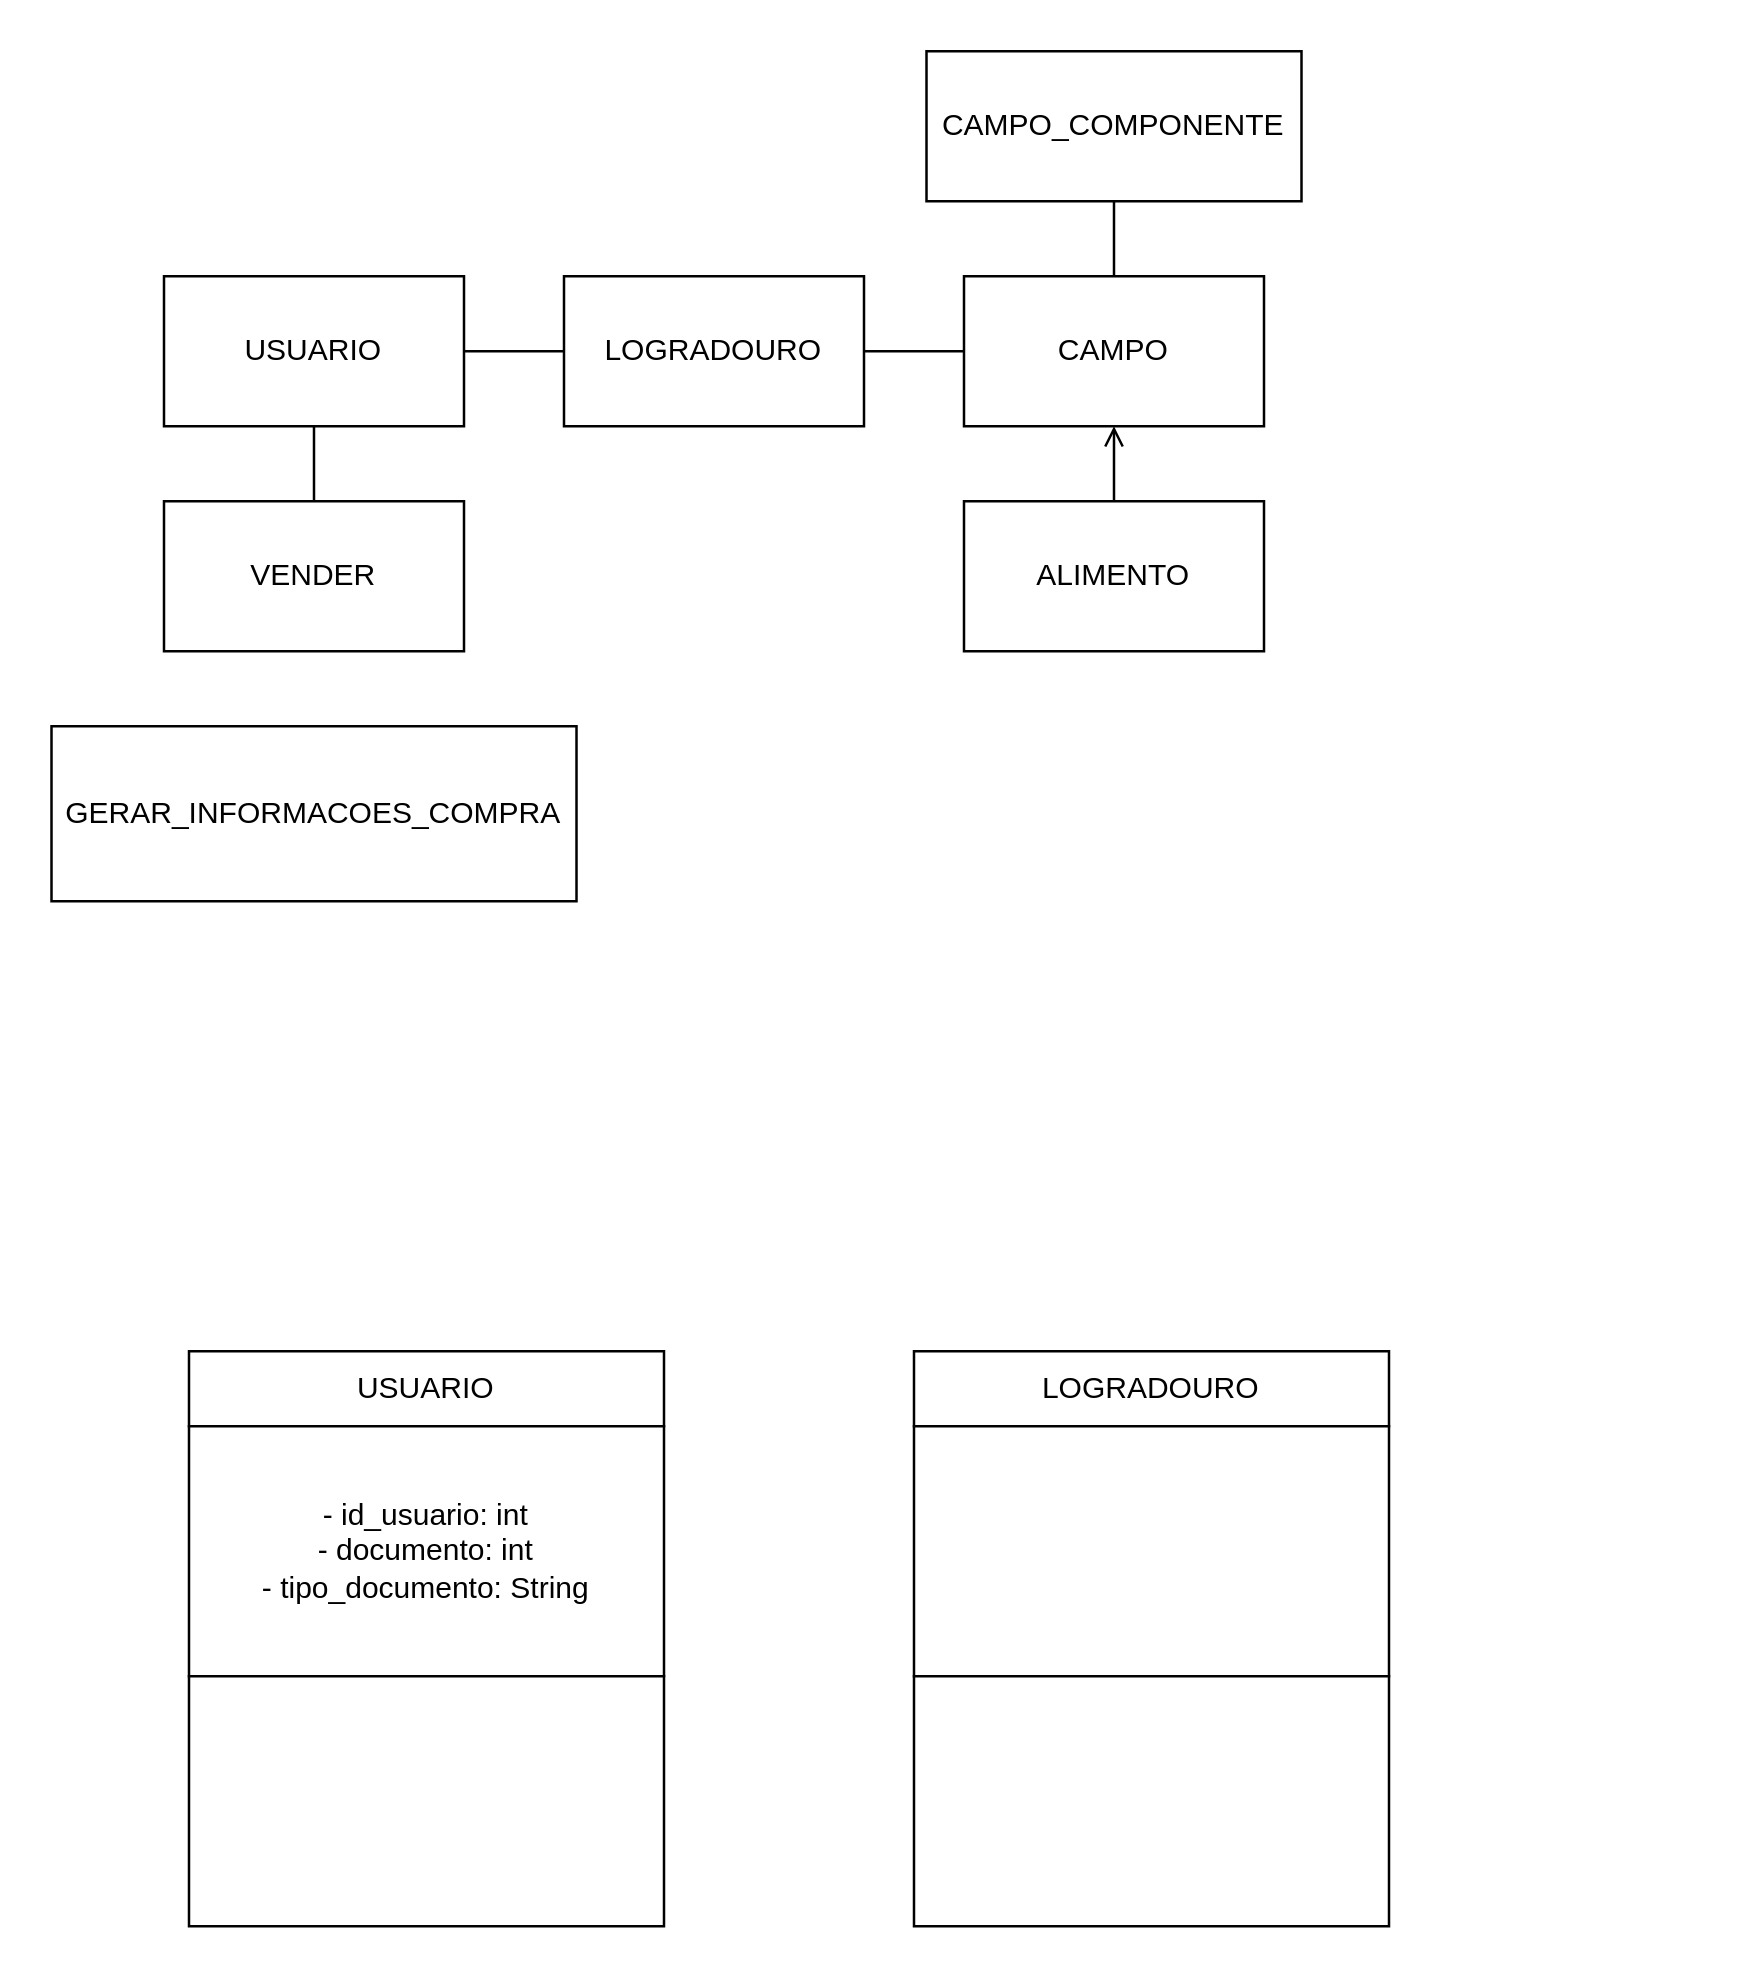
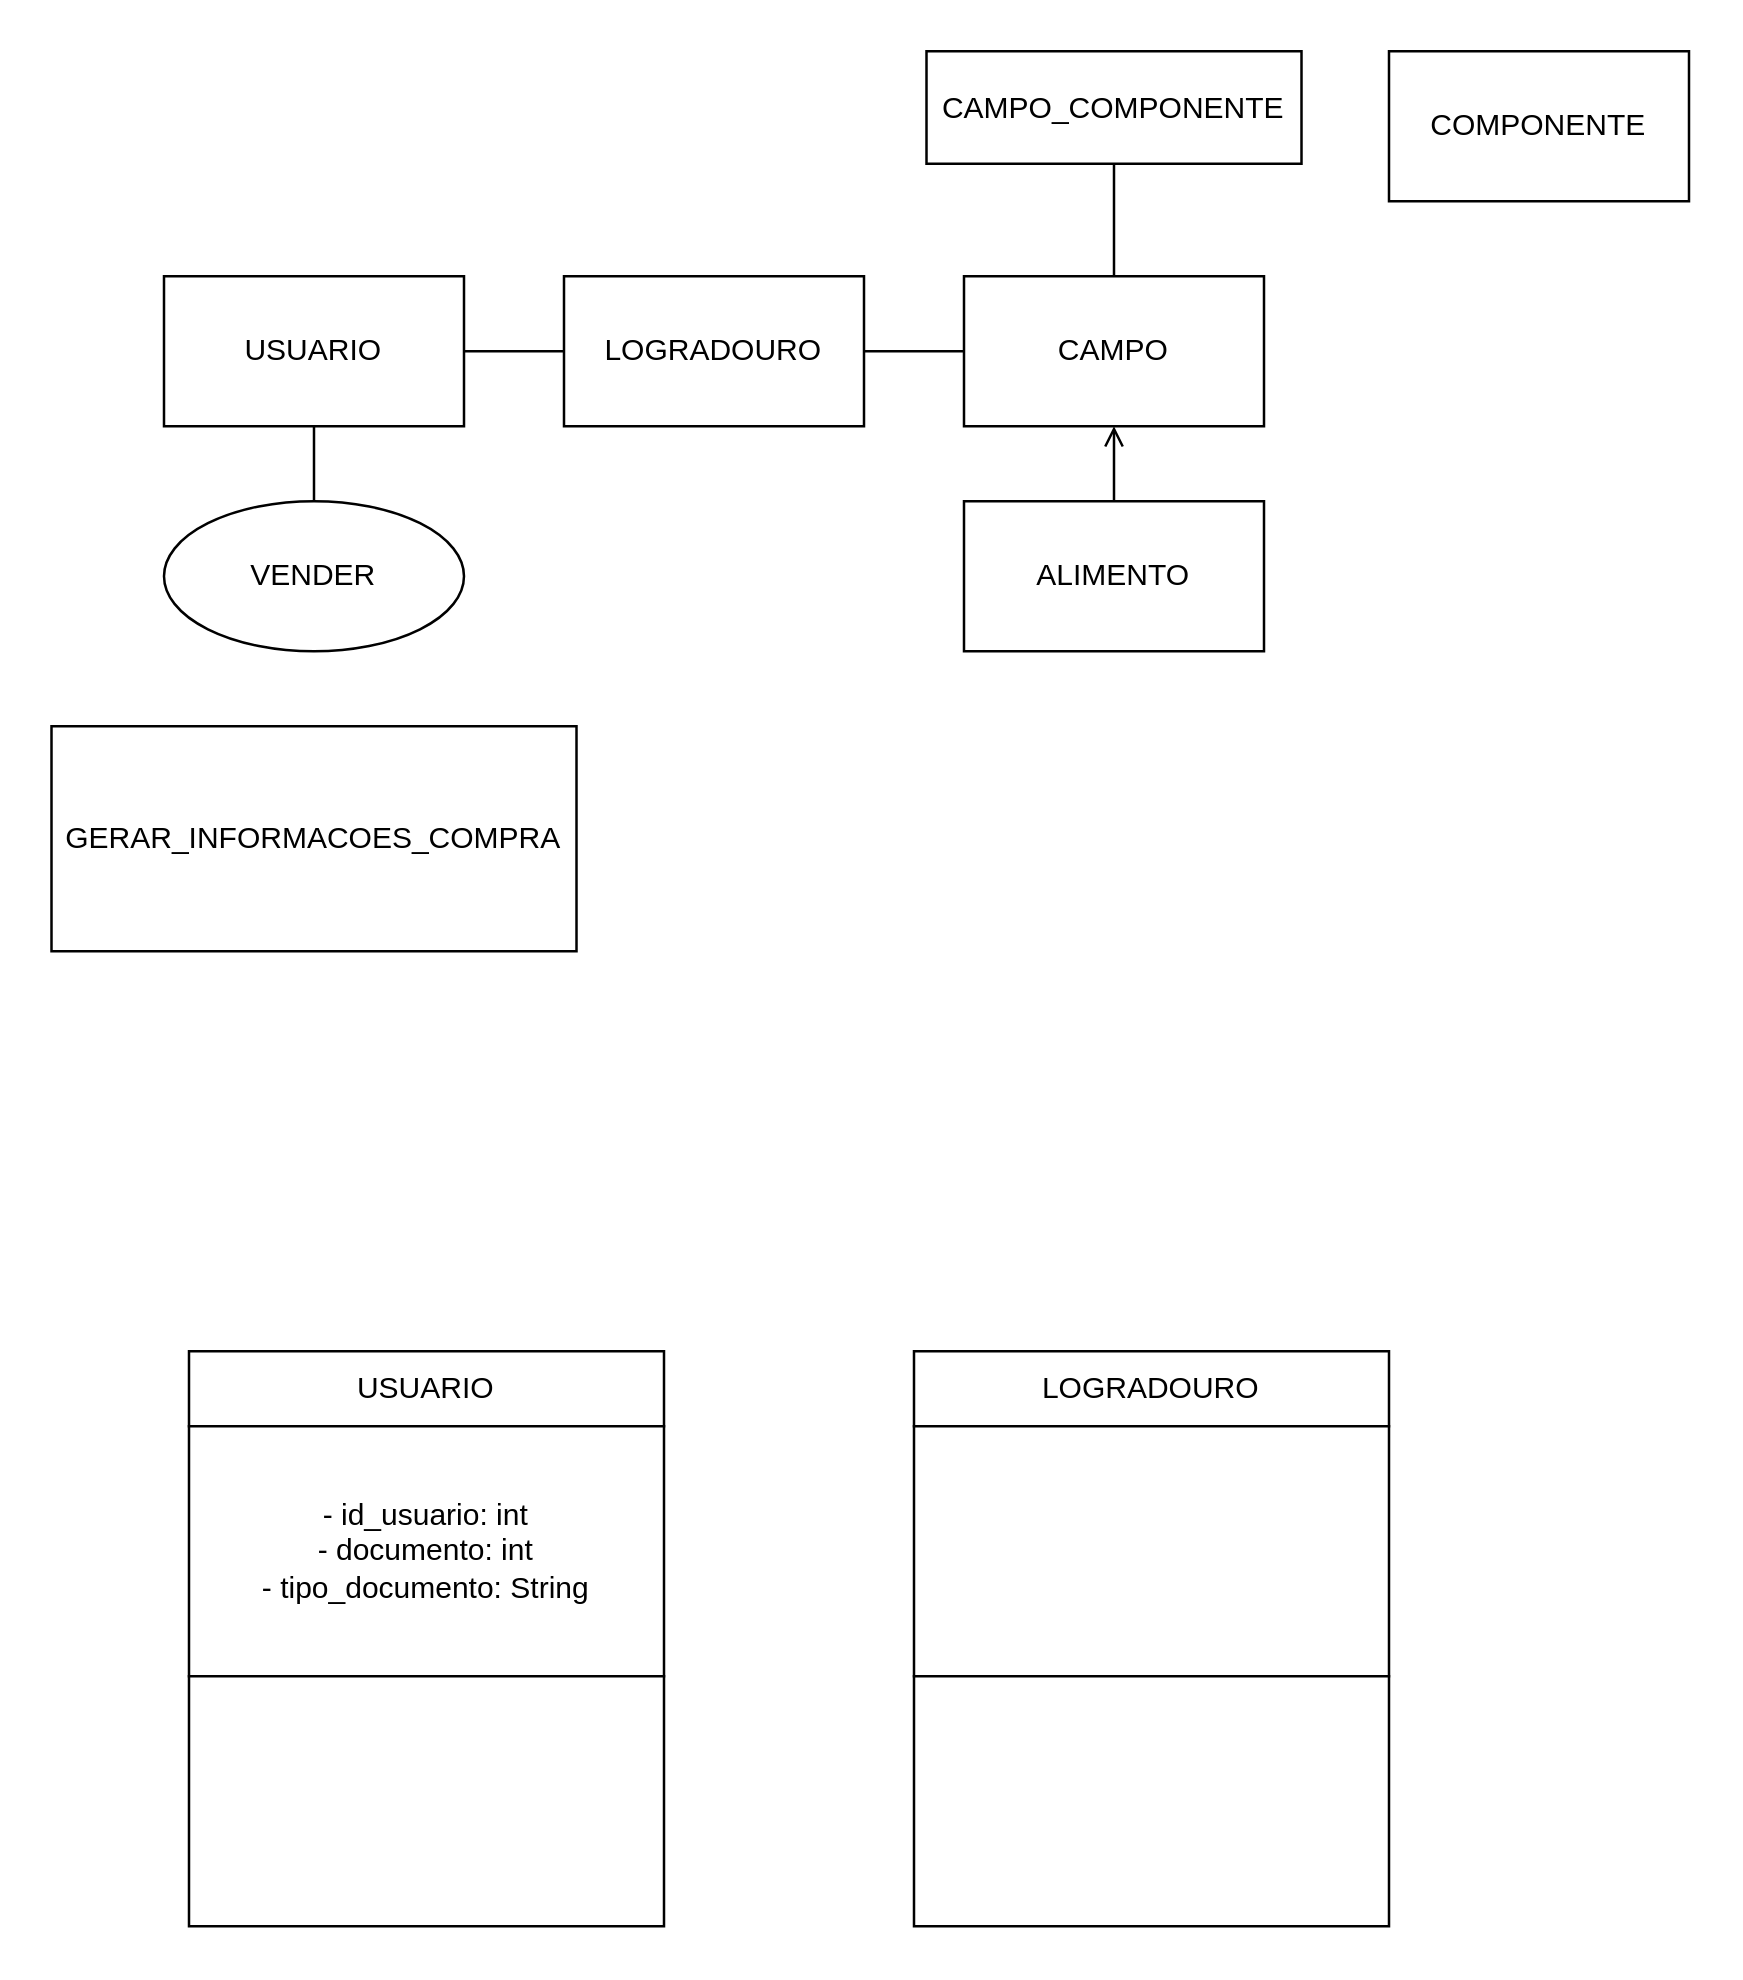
node "CAMPO_COMPONENTE": size 375x150 -> 375x113
node "COMPONENTE": added
node "VENDER": shape rectangle -> ellipse
node "GERAR_INFORMACOES_COMPRA": size 525x175 -> 525x225
